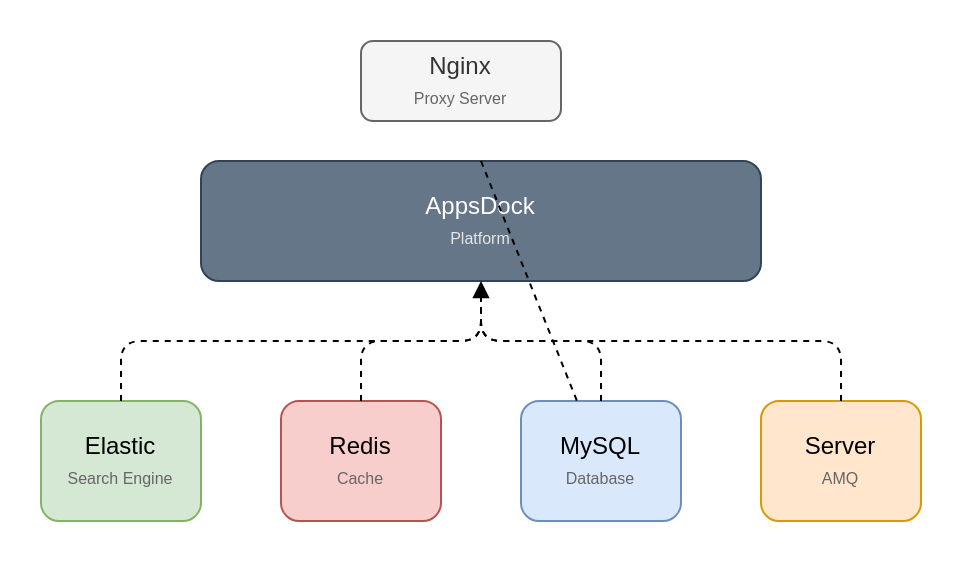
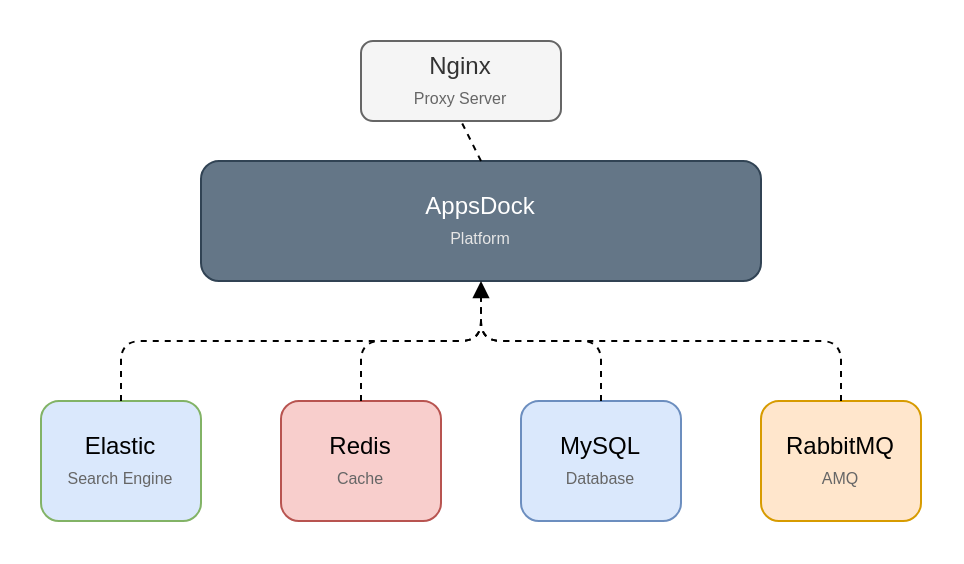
edge "AppsDock Platform" -- "MySQL Database": now "AppsDock Platform" -- "Nginx Proxy Server"
node "Elastic Search Engine": fillcolor #d5e8d4 -> #dae8fc
node "Server AMQ": label "Server AMQ" -> "RabbitMQ AMQ"
